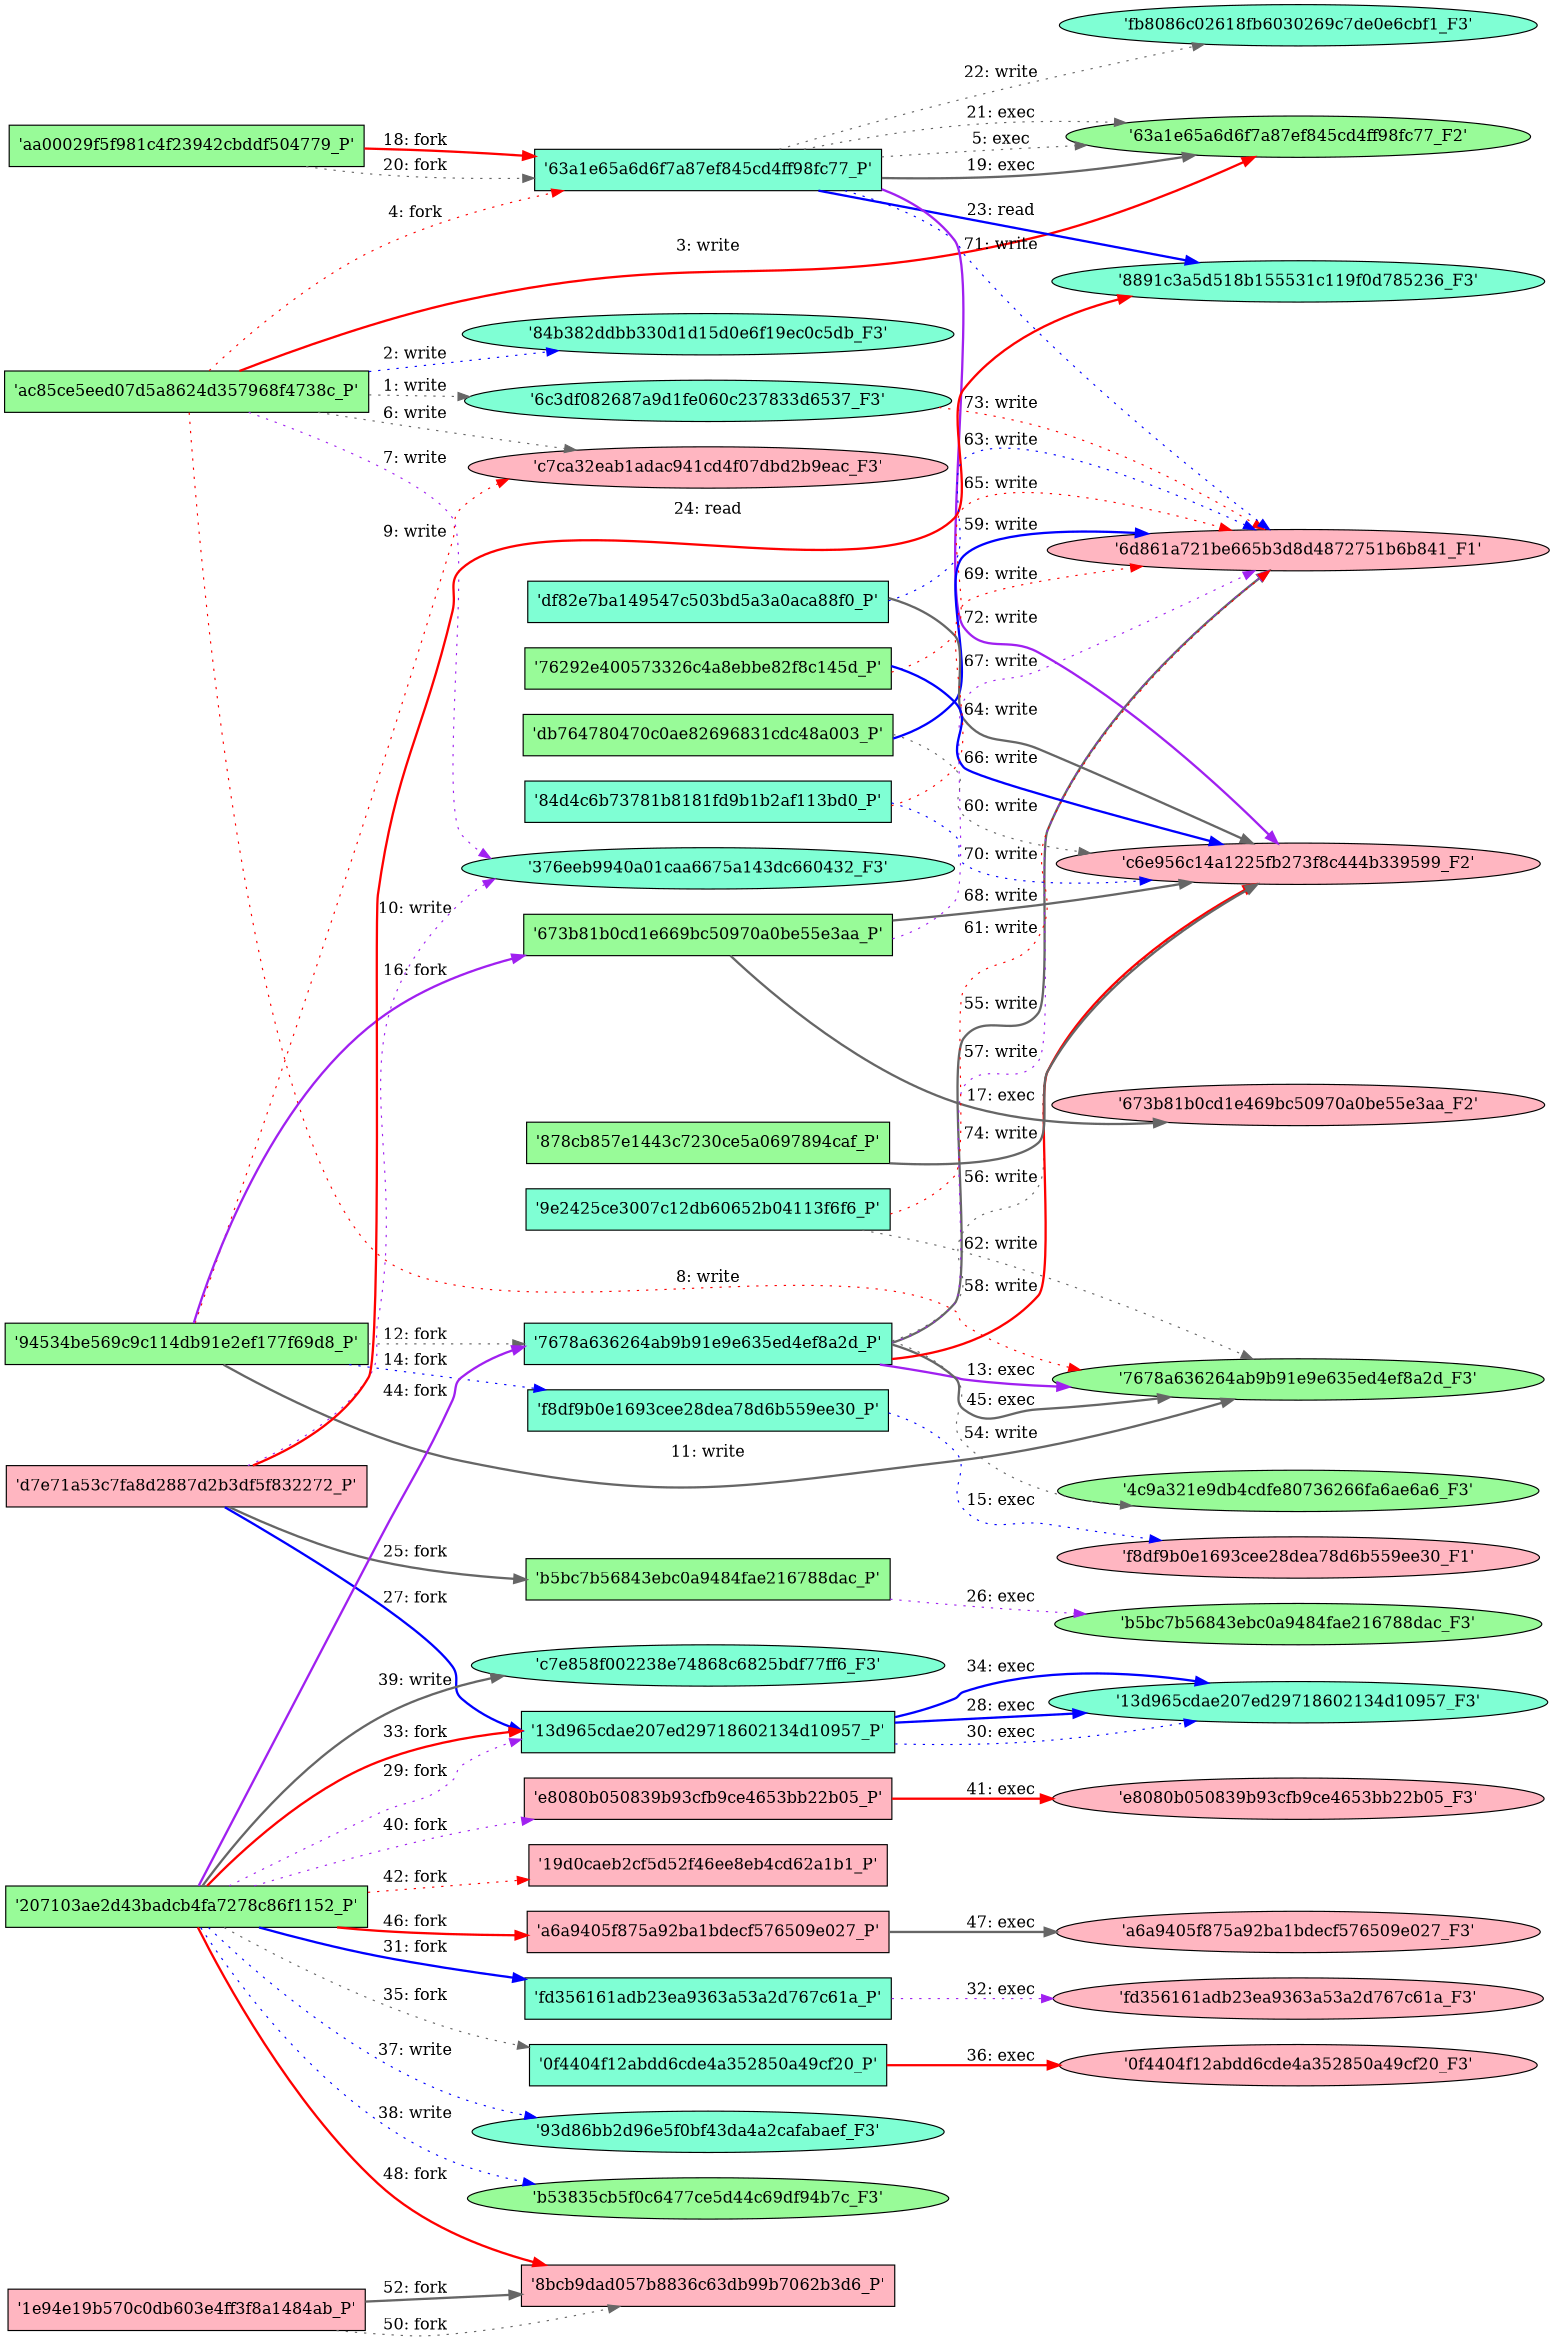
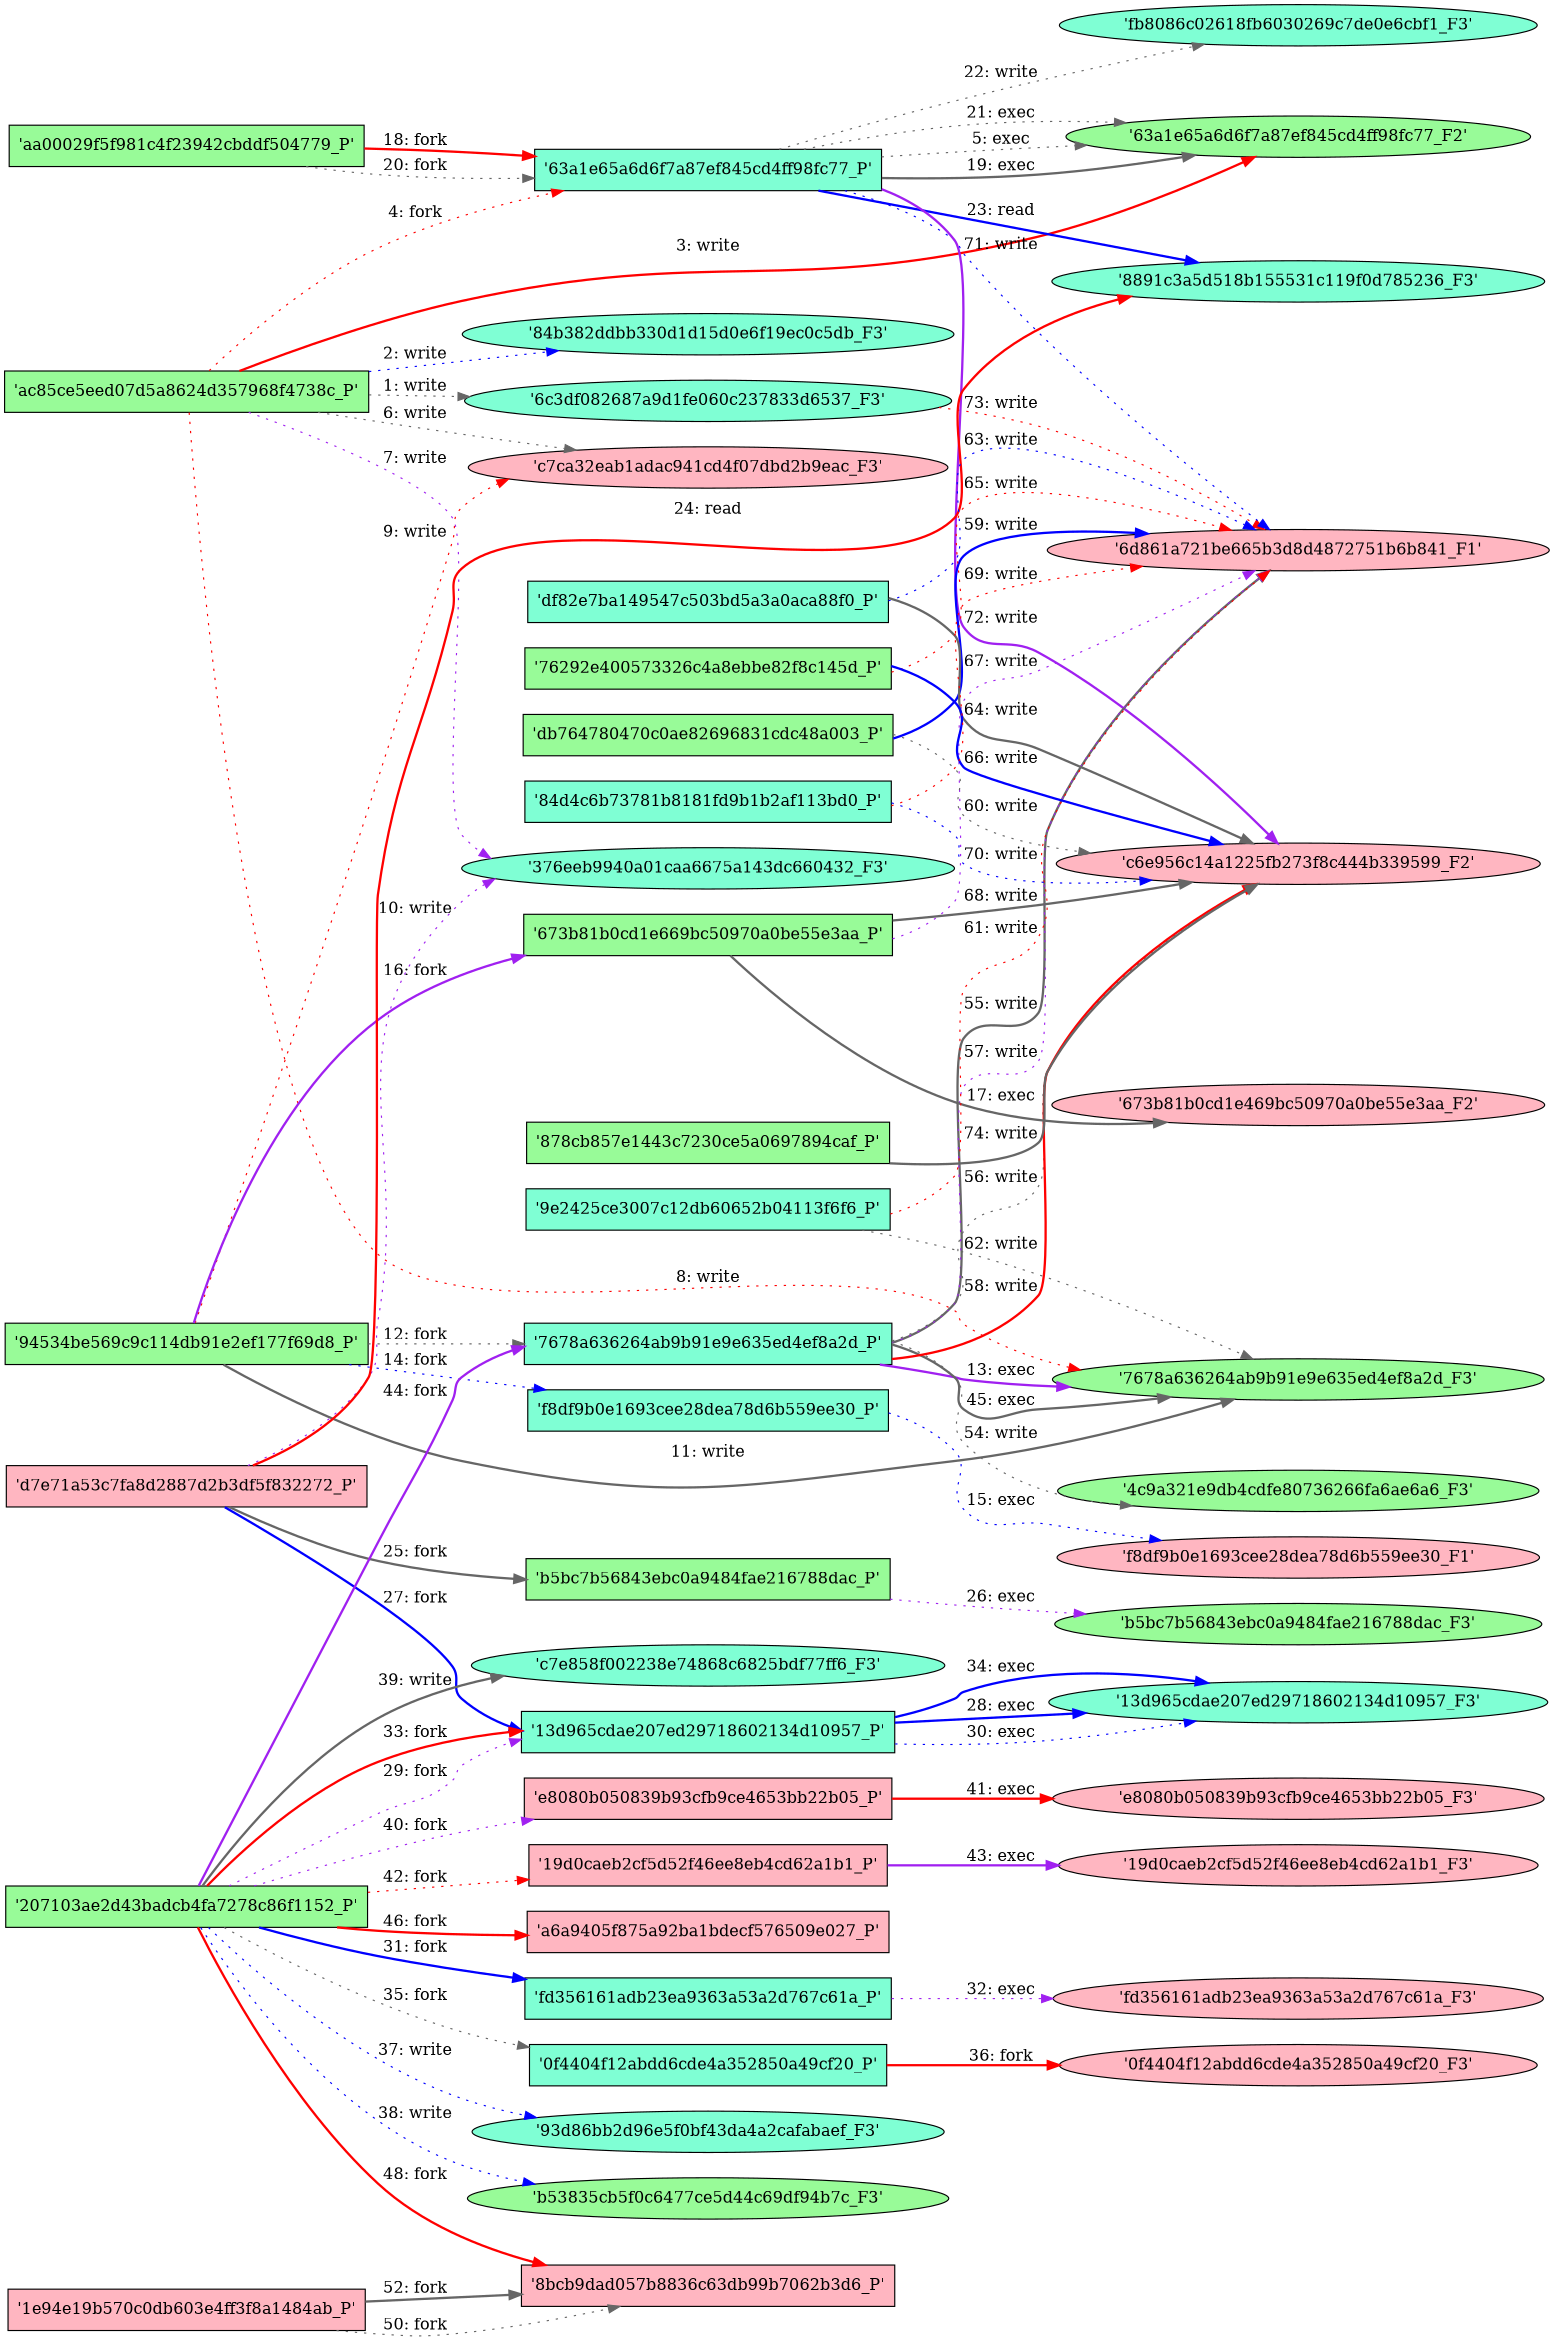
node "'19d0caeb2cf5d52f46ee8eb4cd62a1b1_F3'": added
node "'a6a9405f875a92ba1bdecf576509e027_F3'": removed
edge "'0f4404f12abdd6cde4a352850a49cf20_P'" -> "'0f4404f12abdd6cde4a352850a49cf20_F3'": label "36: exec" -> "36: fork"
